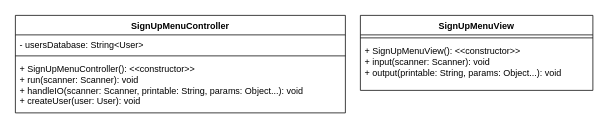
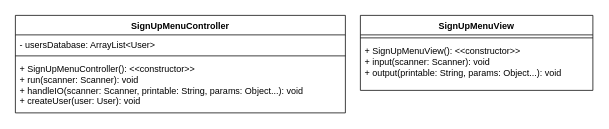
node "- usersDatabase: String<User>": label "- usersDatabase: String<User>" -> "- usersDatabase: ArrayList<User>"
